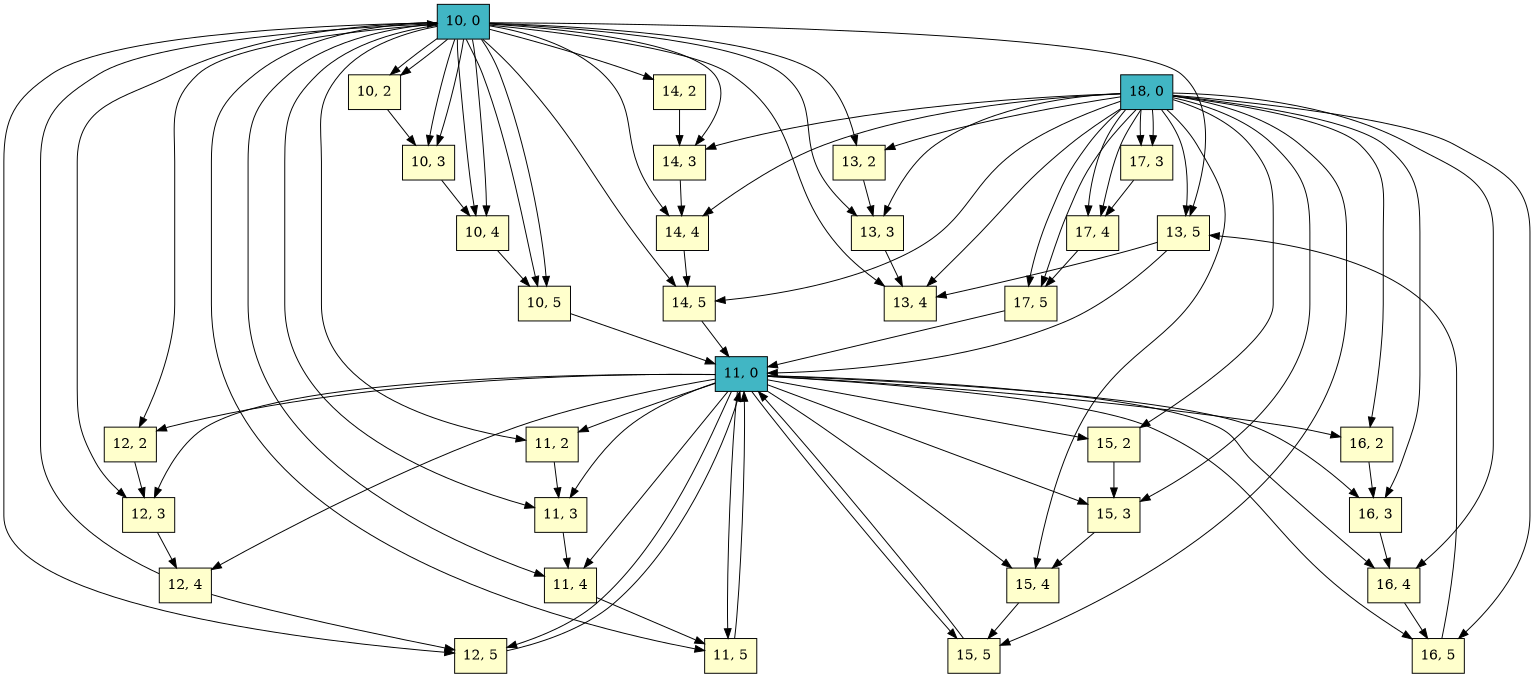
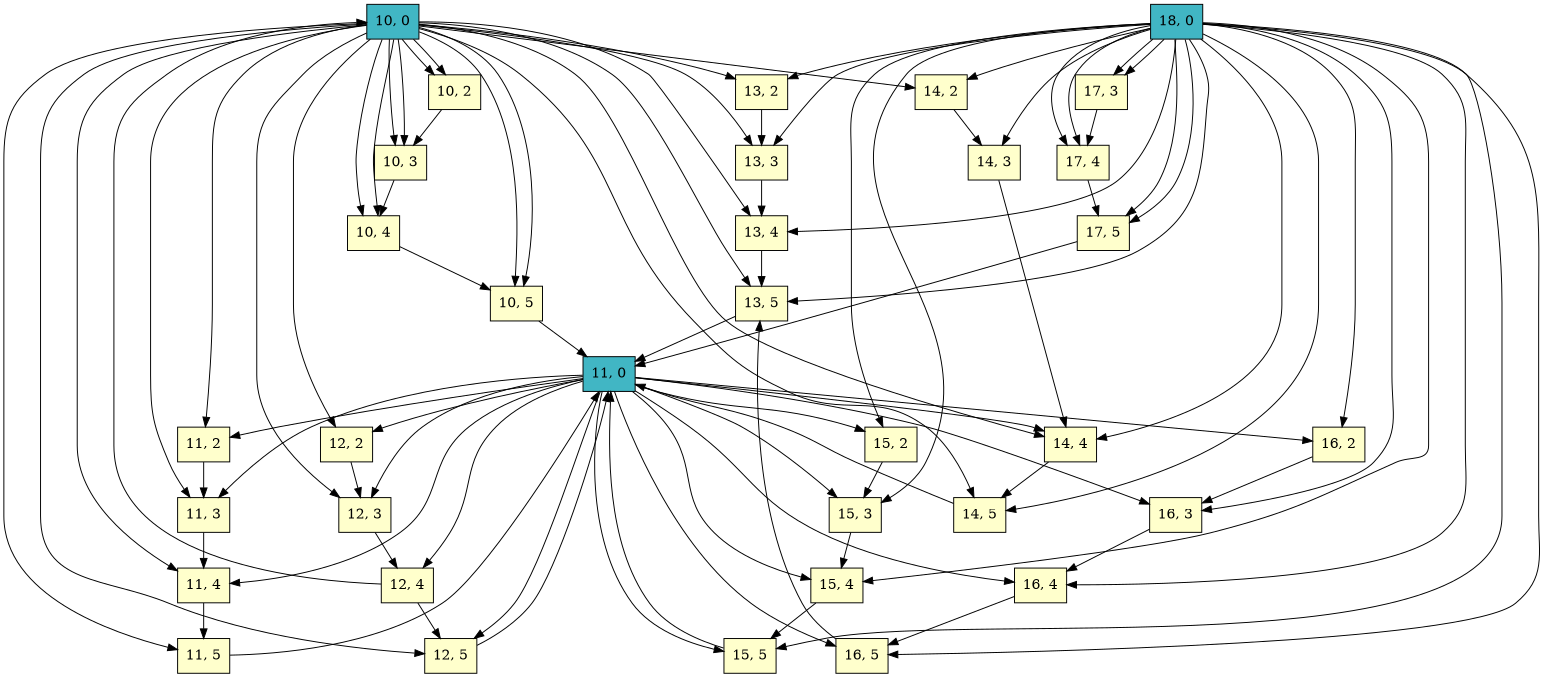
edge "18, 0" -> "14, 2": added
edge "10, 0" -> "14, 3": removed
edge "13, 5" -> "13, 4": reversed
edge "11, 0" -> "11, 5": now "11, 0" -> "14, 4"
